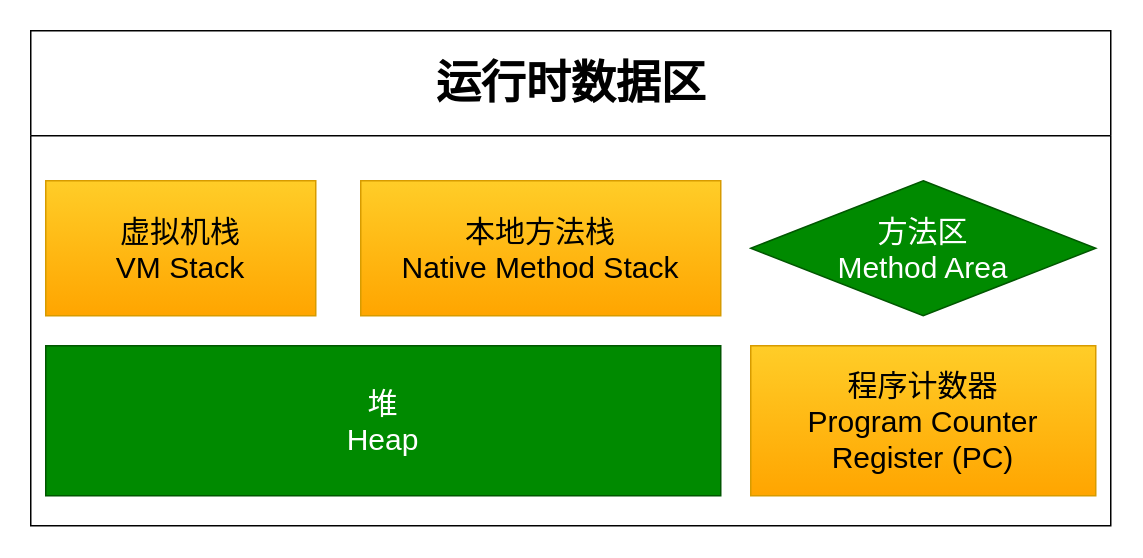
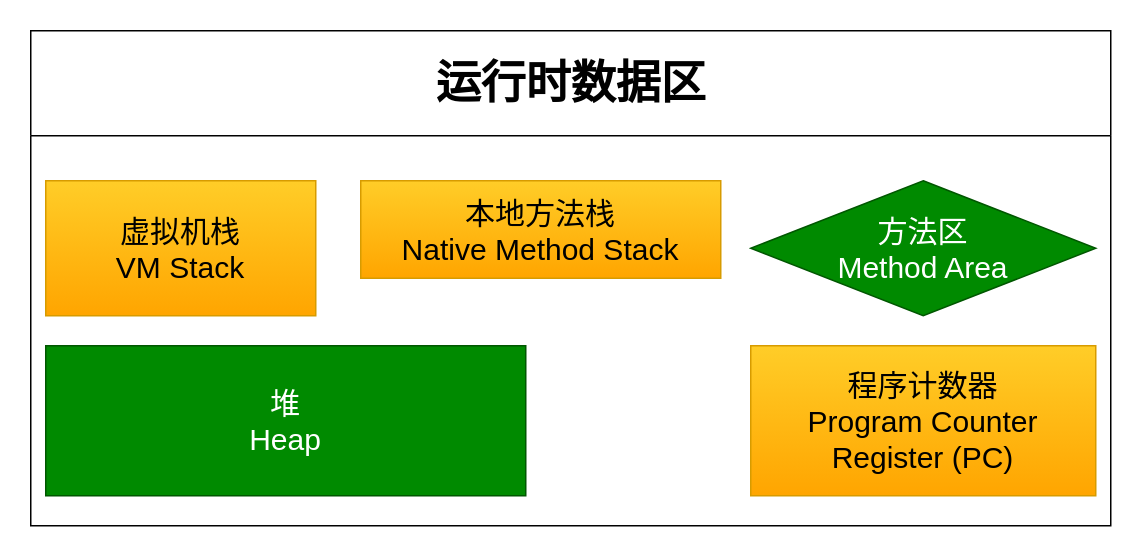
node "本地方法栈Native Method Stack": size 360x135 -> 360x98
node "堆Heap": size 675x150 -> 480x150
